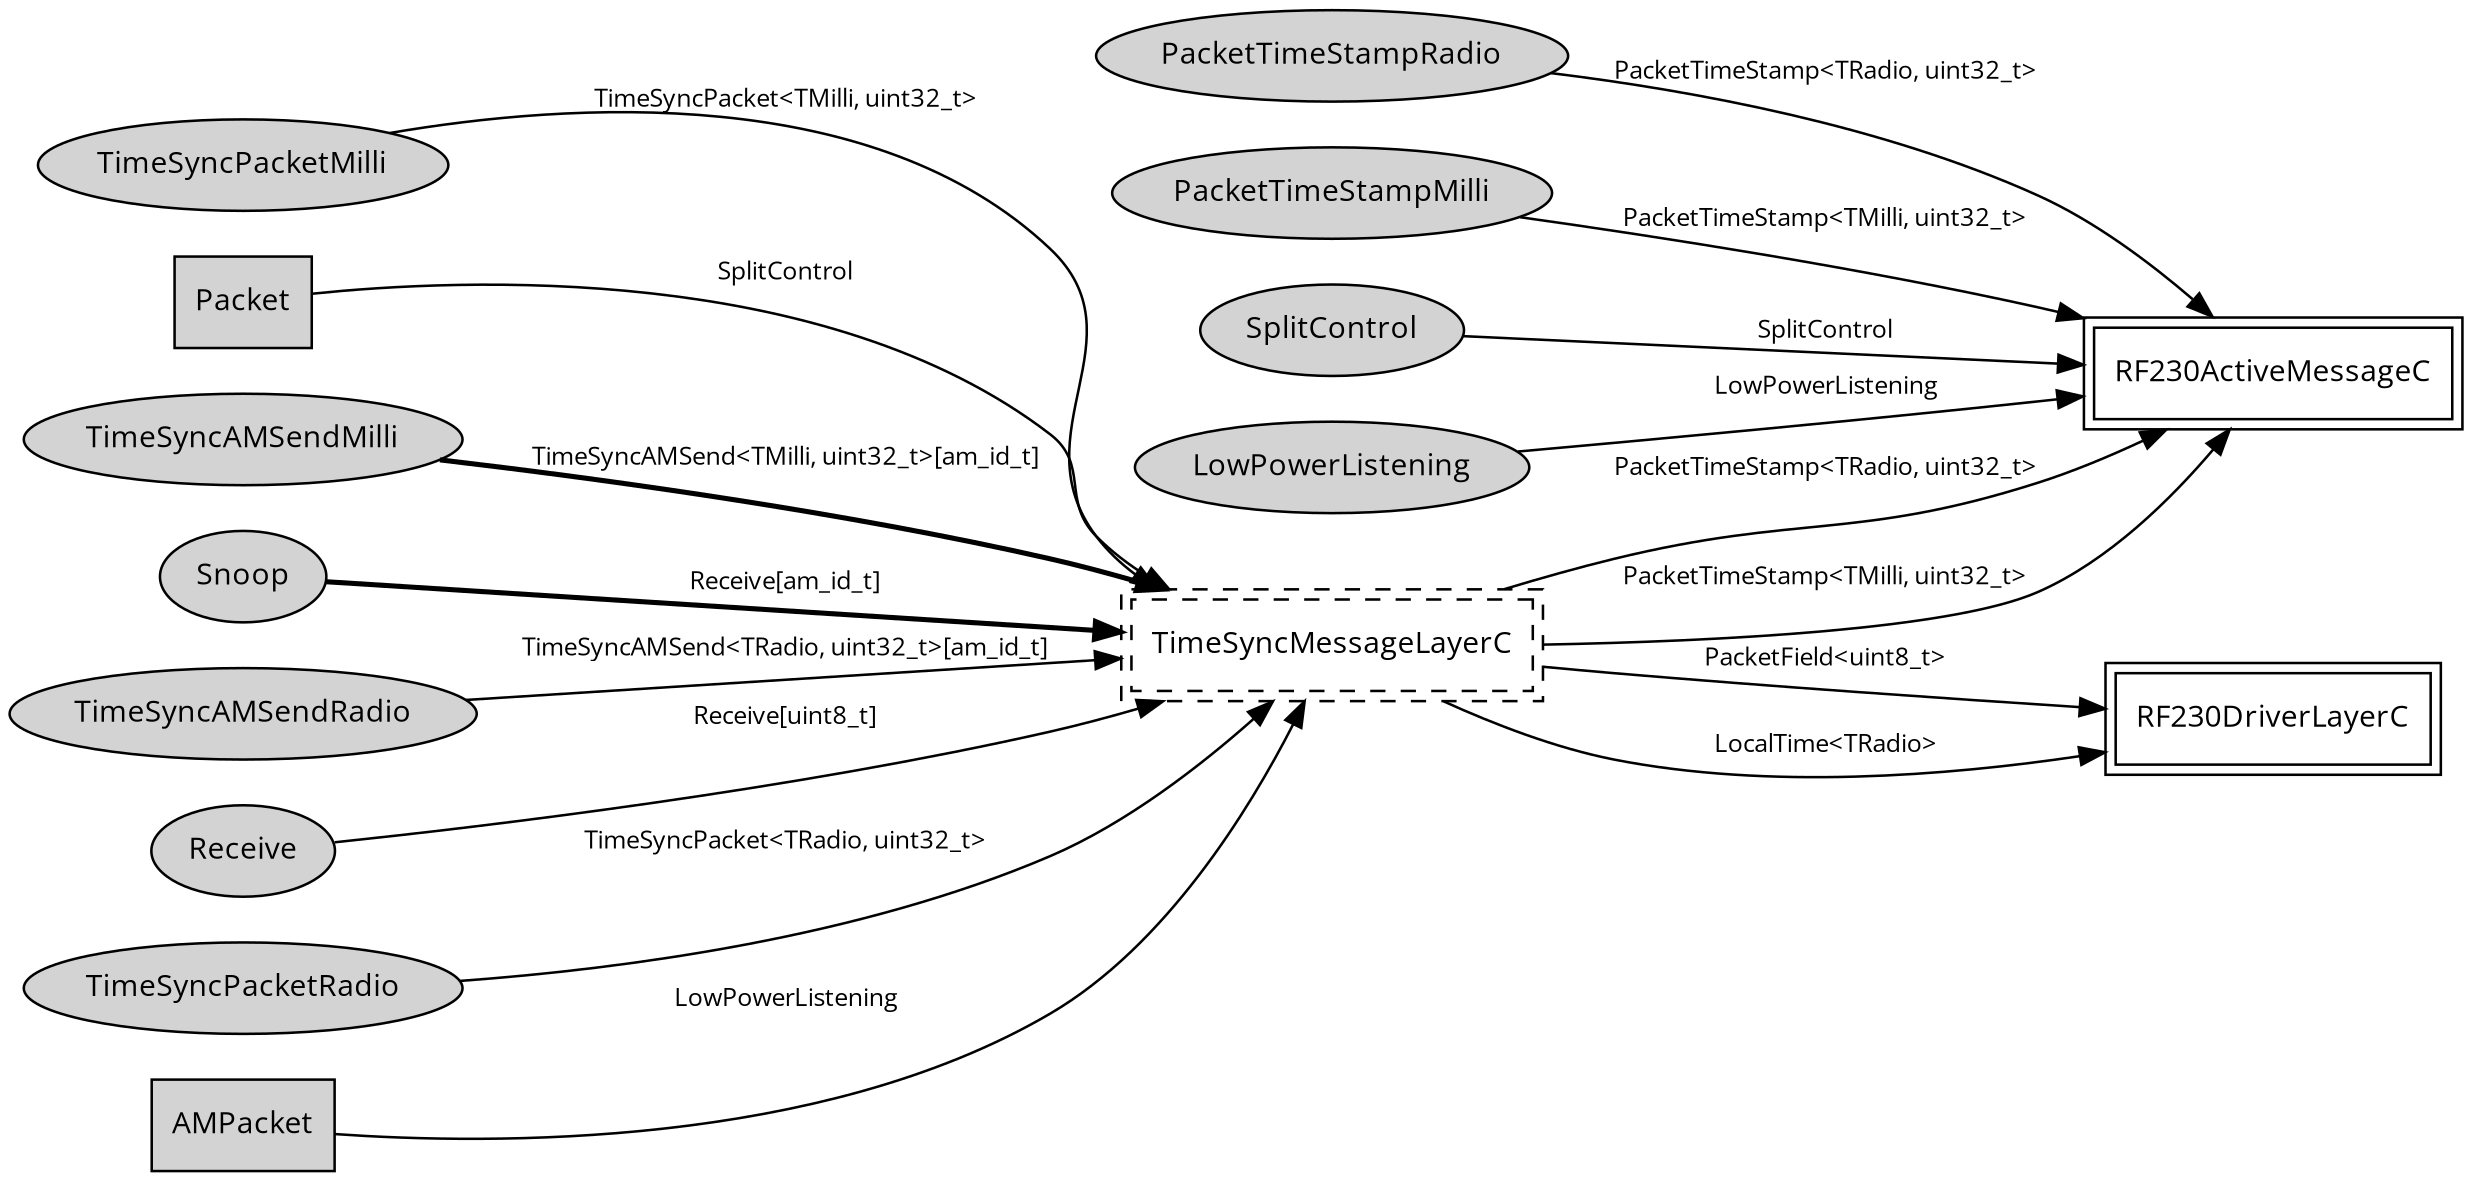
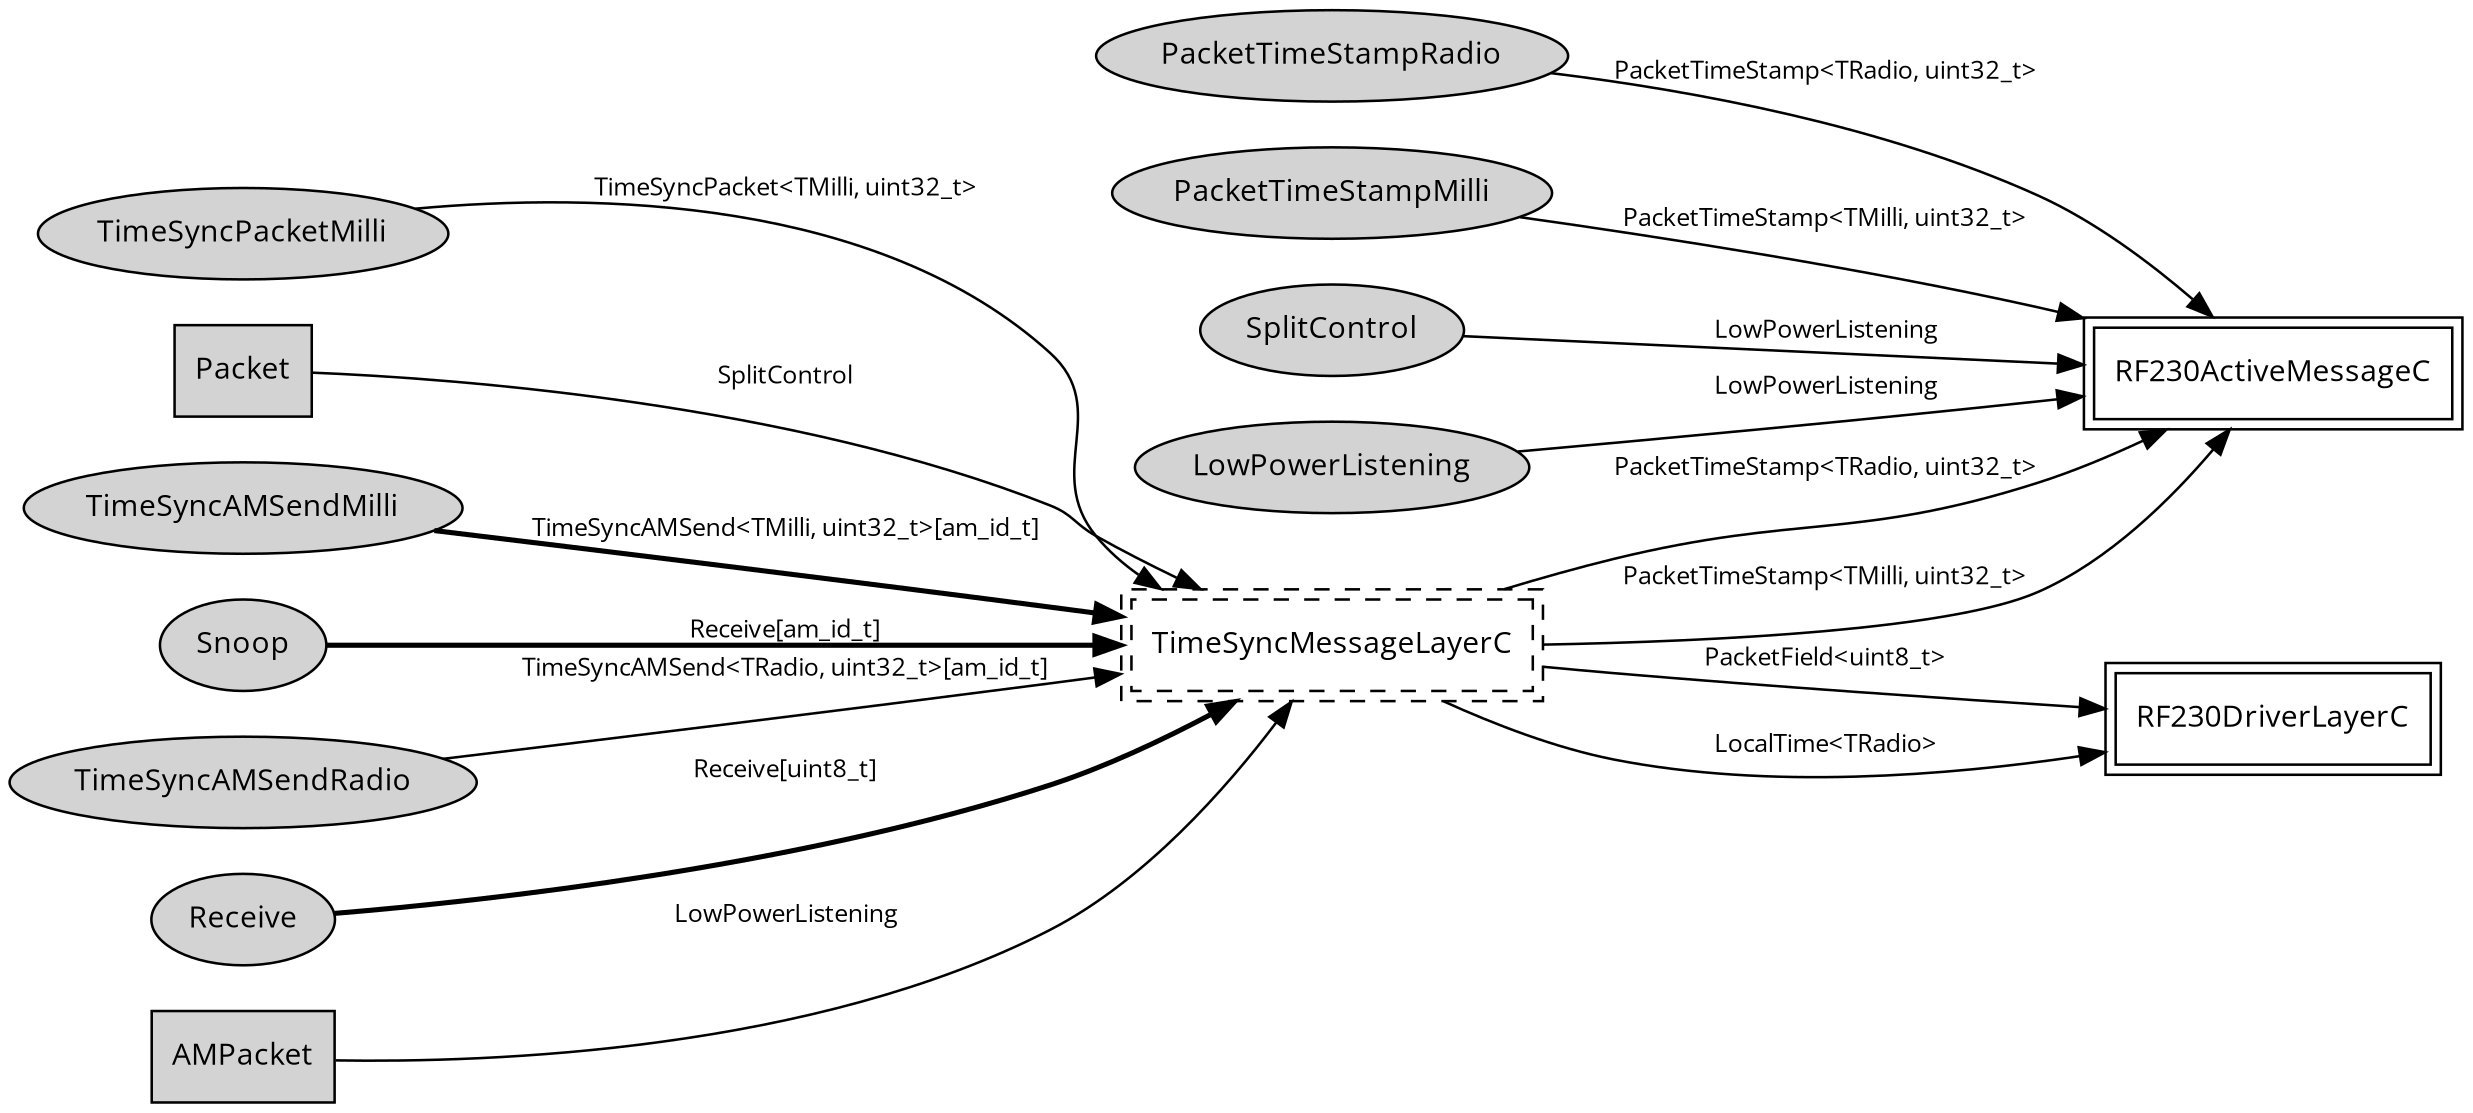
edge "SplitControl" -> "RF230ActiveMessageC": label "SplitControl" -> "LowPowerListening"
edge "Receive" -> "TimeSyncMessageLayerC": style solid -> bold
node "TimeSyncPacketRadio": removed
